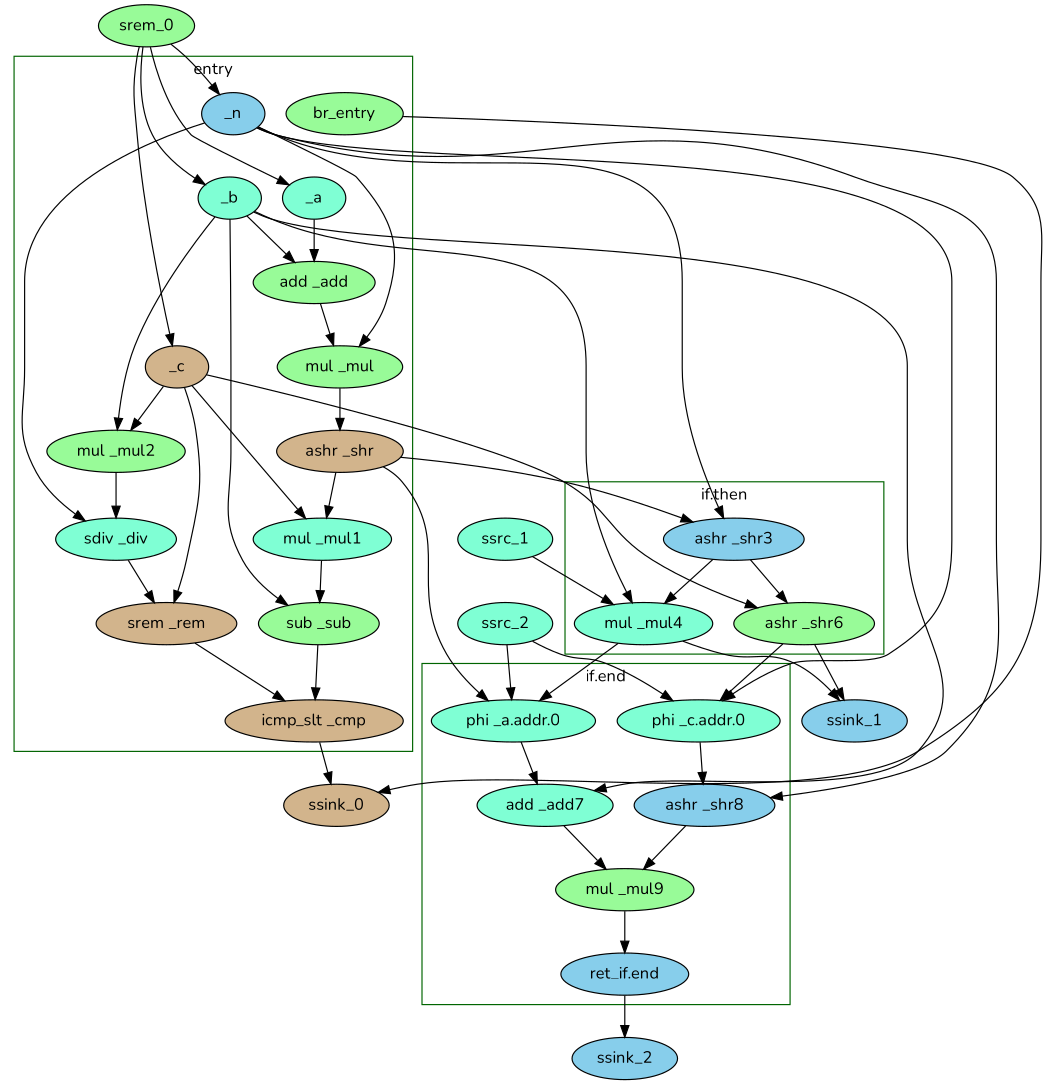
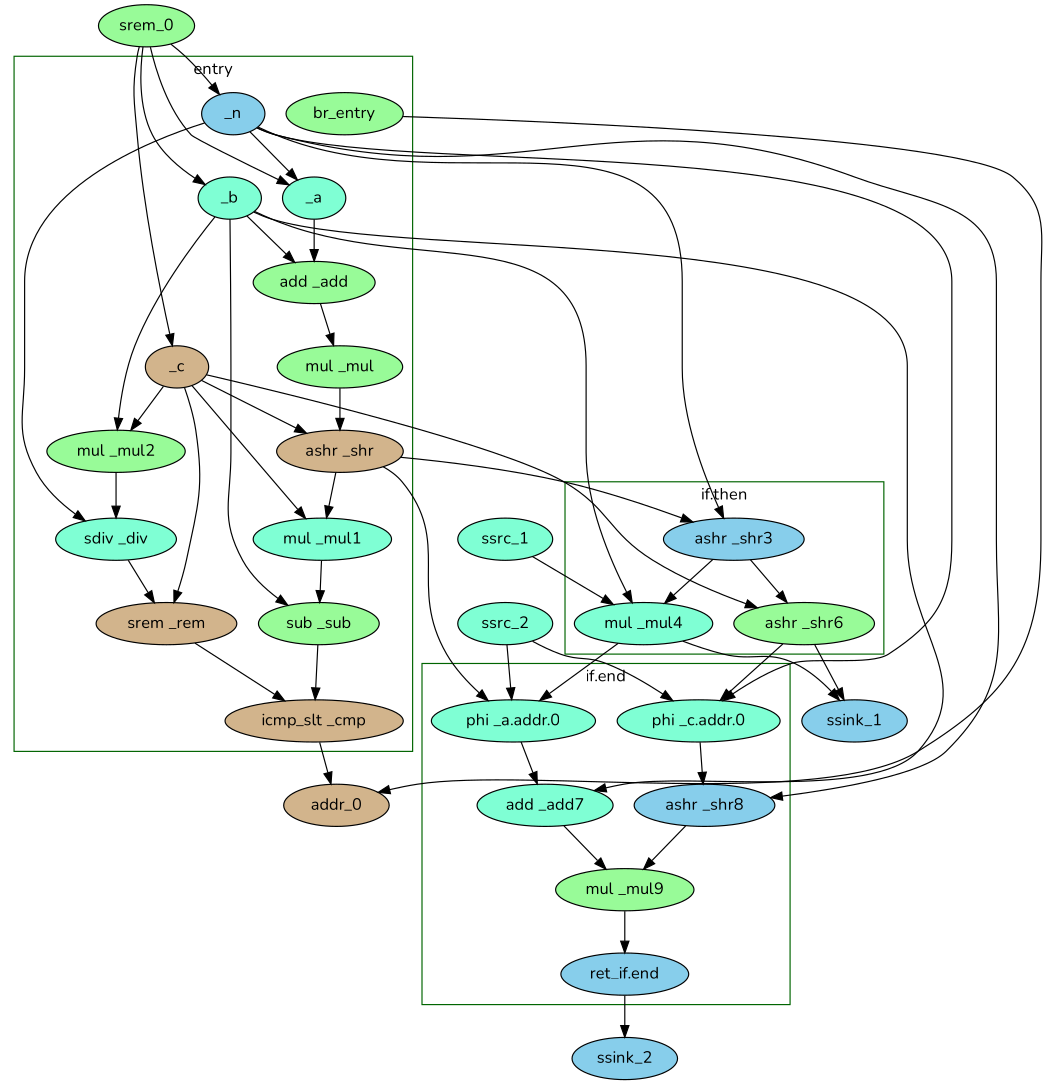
edge "_n" -> "mul _mul": now "_n" -> "_a"
edge "_c" -> "ashr _shr": added
node "ssink_0": label "ssink_0" -> "addr_0"
